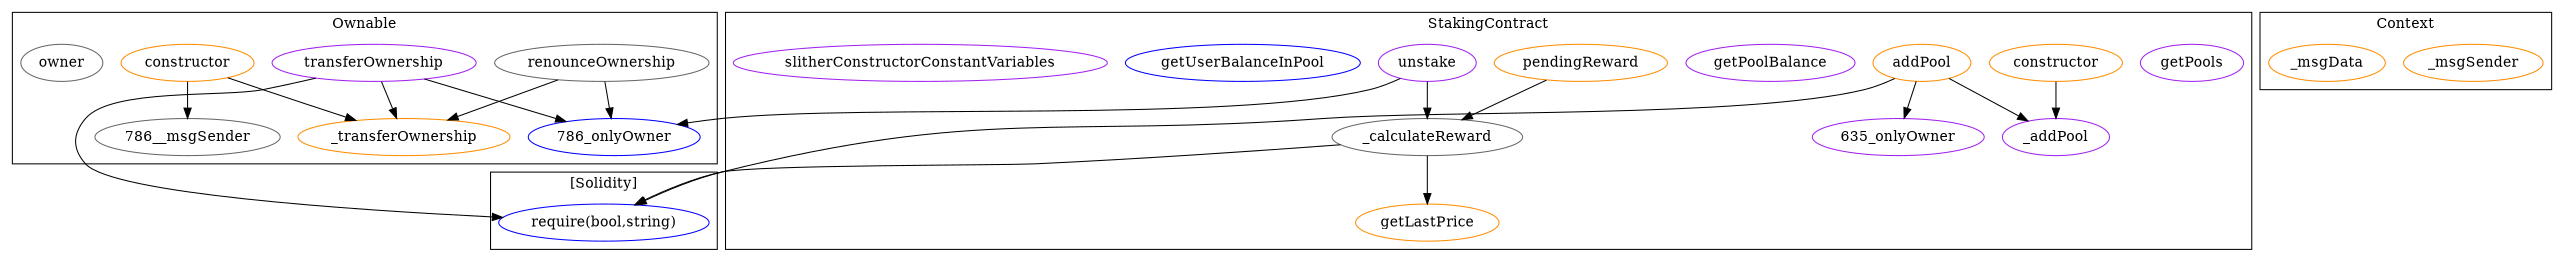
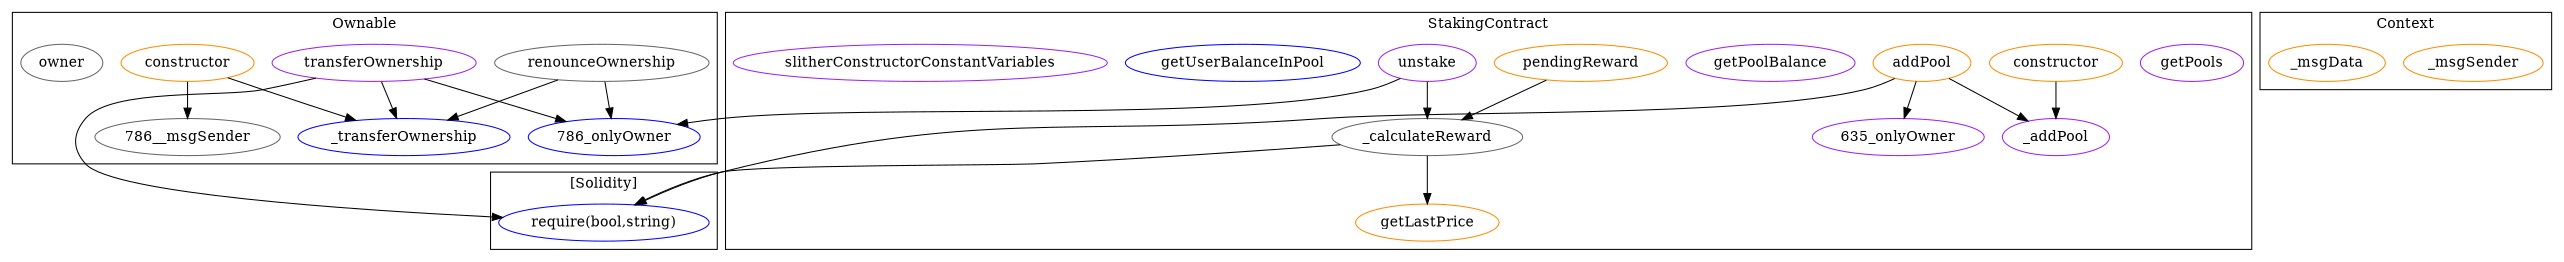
node "_transferOwnership": color darkorange -> blue
